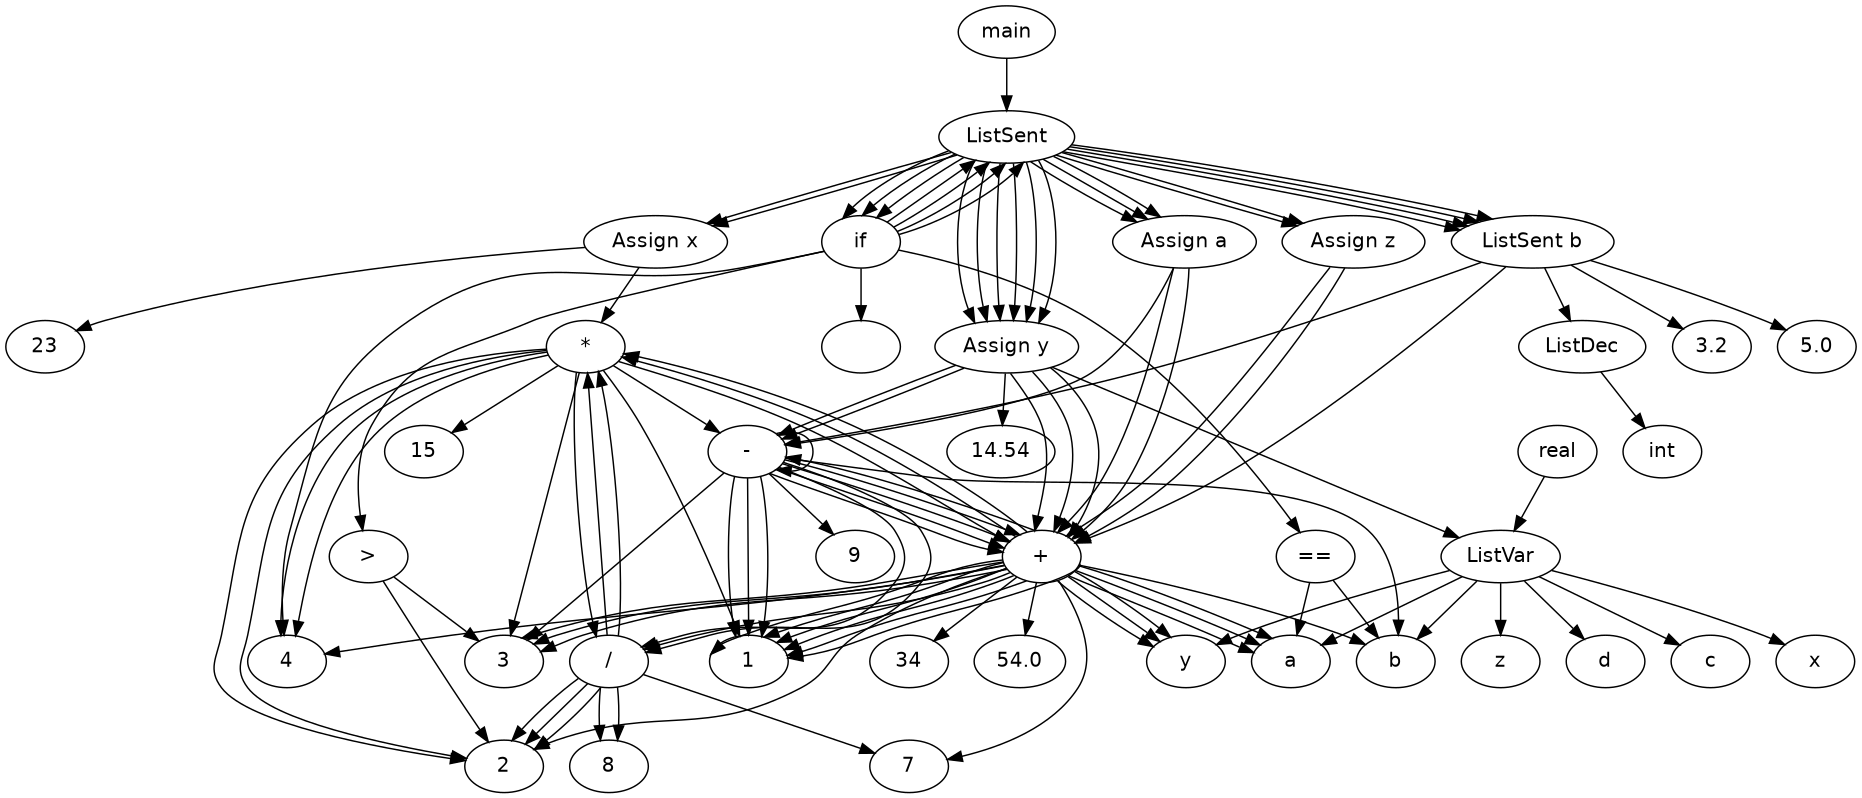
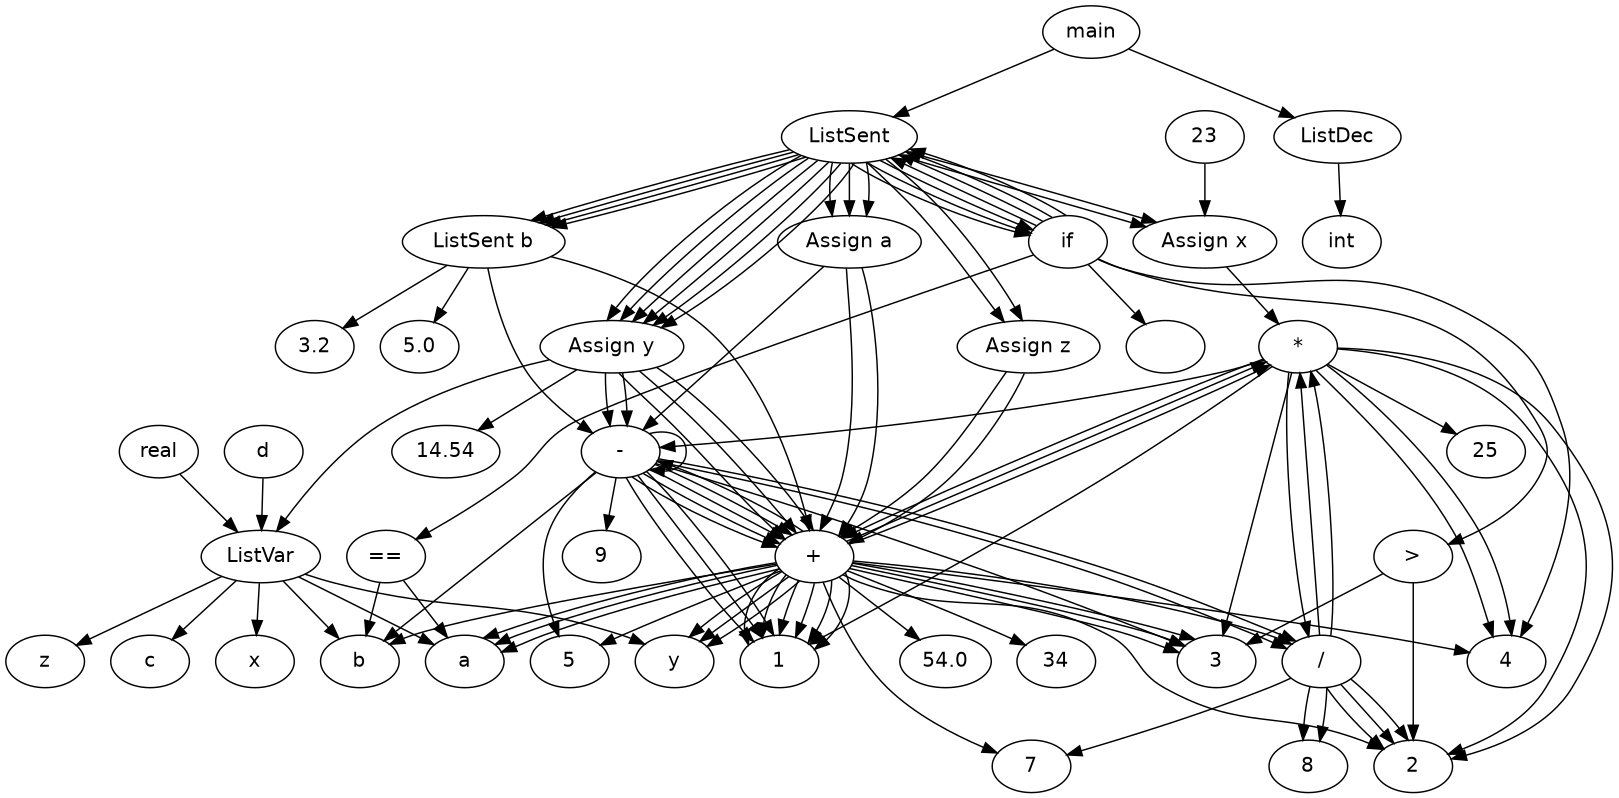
edge "Assign x" -> "23": reversed
edge "ListSent b" -> "ListDec": now "main" -> "ListDec"
node "15": label "15" -> "25"
edge "ListVar" -> "d": reversed
node "5": added
